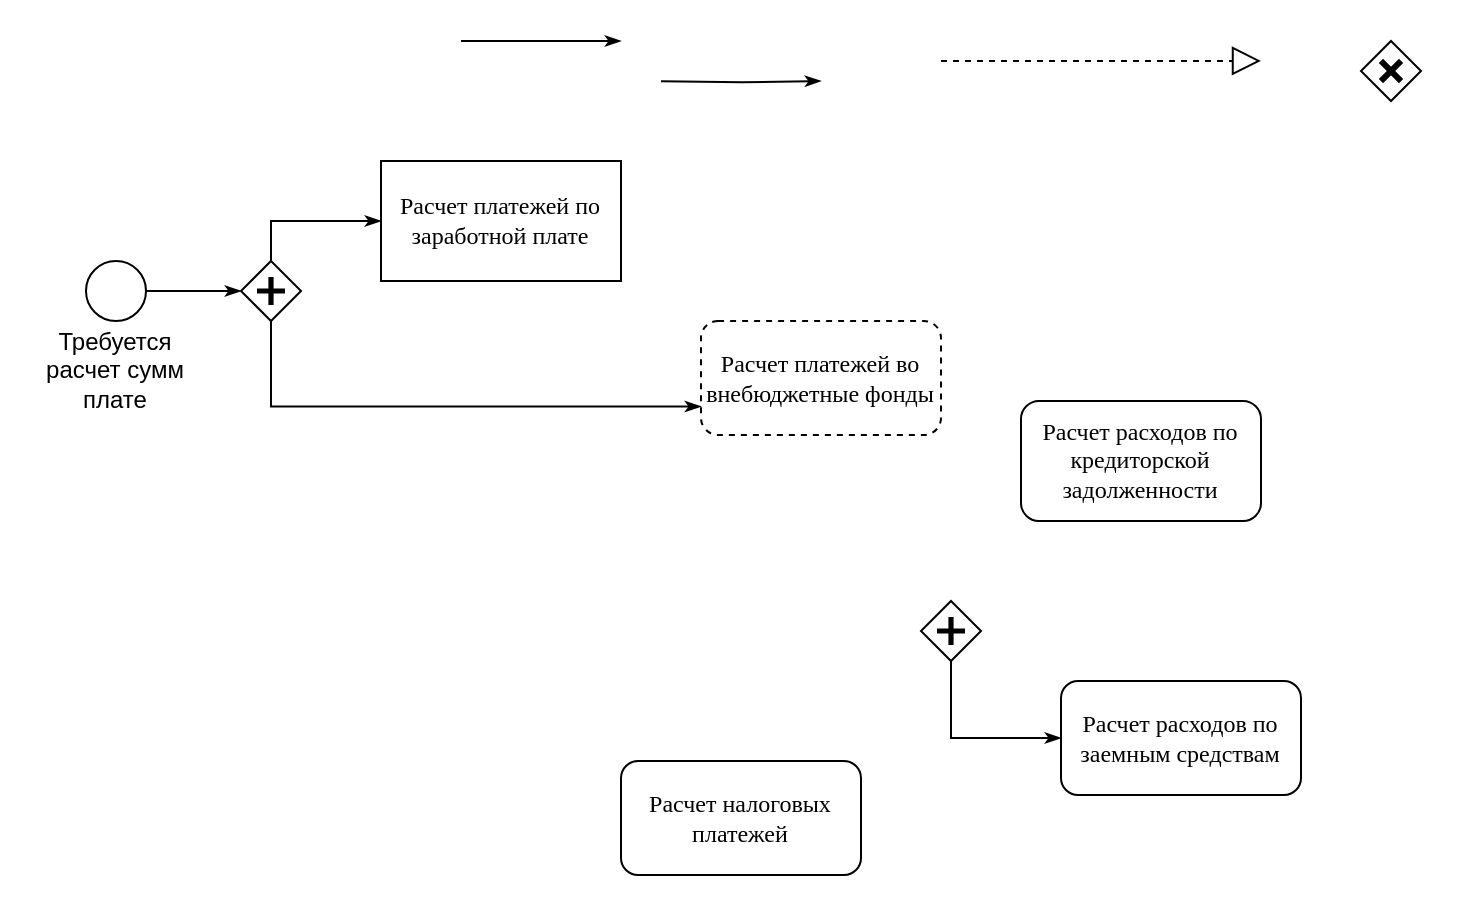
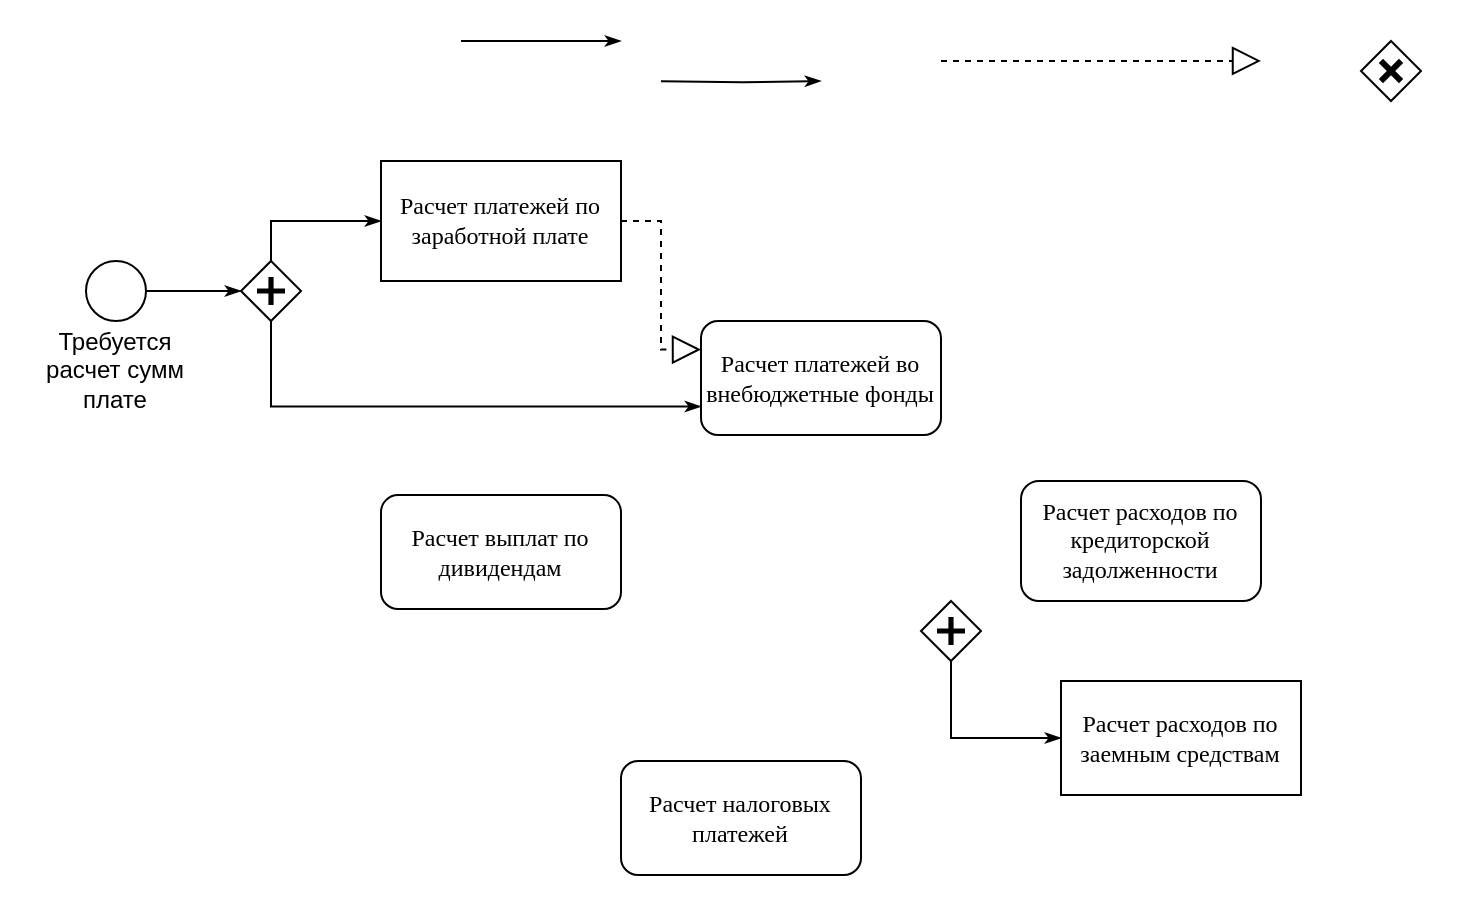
edge "Расчет платежей по заработной плате" -> "Расчет платежей во внебюджетные фонды": added
node "Расчет платежей во внебюджетные фонды": style dashed -> solid
node "Расчет расходов по кредиторской задолженности": moved (1141, 461) -> (1141, 541)
node "Расчет выплат по дивидендам": added
node "Расчет расходов по заемным средствам": shape rounded rectangle -> rectangle
